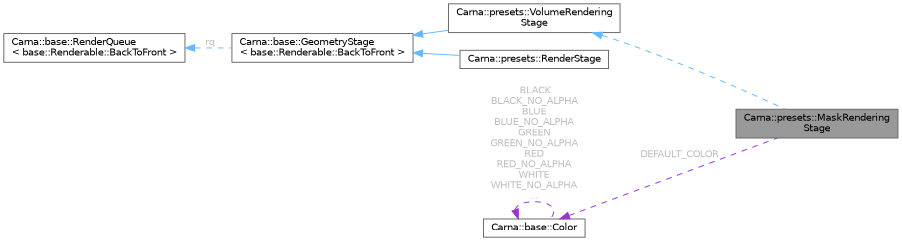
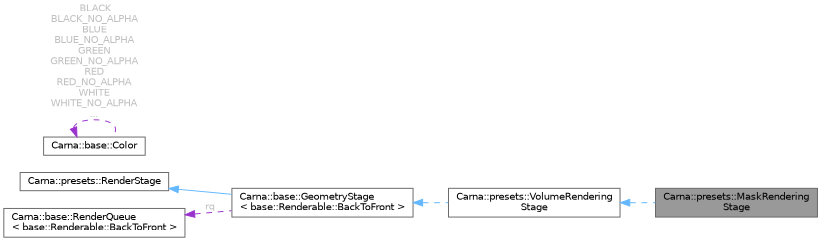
edge "Carna::presets::VolumeRendering Stage" -> "Carna::base::GeometryStage < base::Renderable::BackToFront >": style solid -> dashed
edge "Carna::base::GeometryStage < base::Renderable::BackToFront >" -> "Carna::base::RenderQueue < base::Renderable::BackToFront >": color steelblue1 -> darkorchid3
edge "Carna::presets::RenderStage" -> "Carna::base::GeometryStage < base::Renderable::BackToFront >": reversed
edge "Carna::presets::MaskRendering Stage" -> "Carna::base::Color": removed, label "DEFAULT_COLOR"
